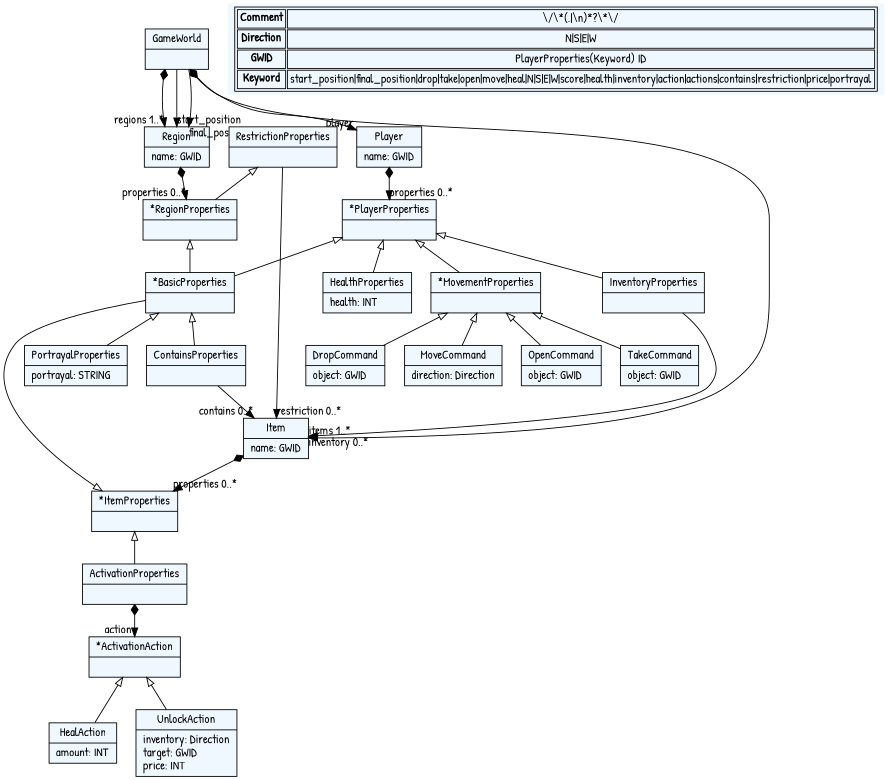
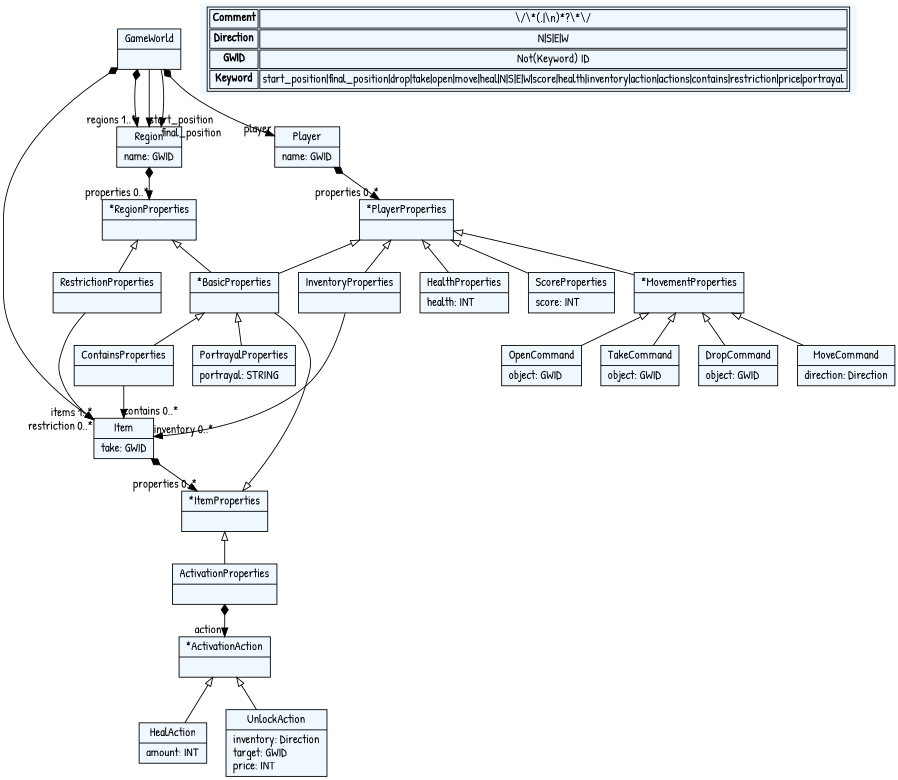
node "Comment": text "PlayerProperties(Keyword) ID" -> "Not(Keyword) ID"
edge "*RegionProperties" -> "RestrictionProperties": reversed
node "ScoreProperties": added
node "Item": text "name: GWID" -> "take: GWID"
